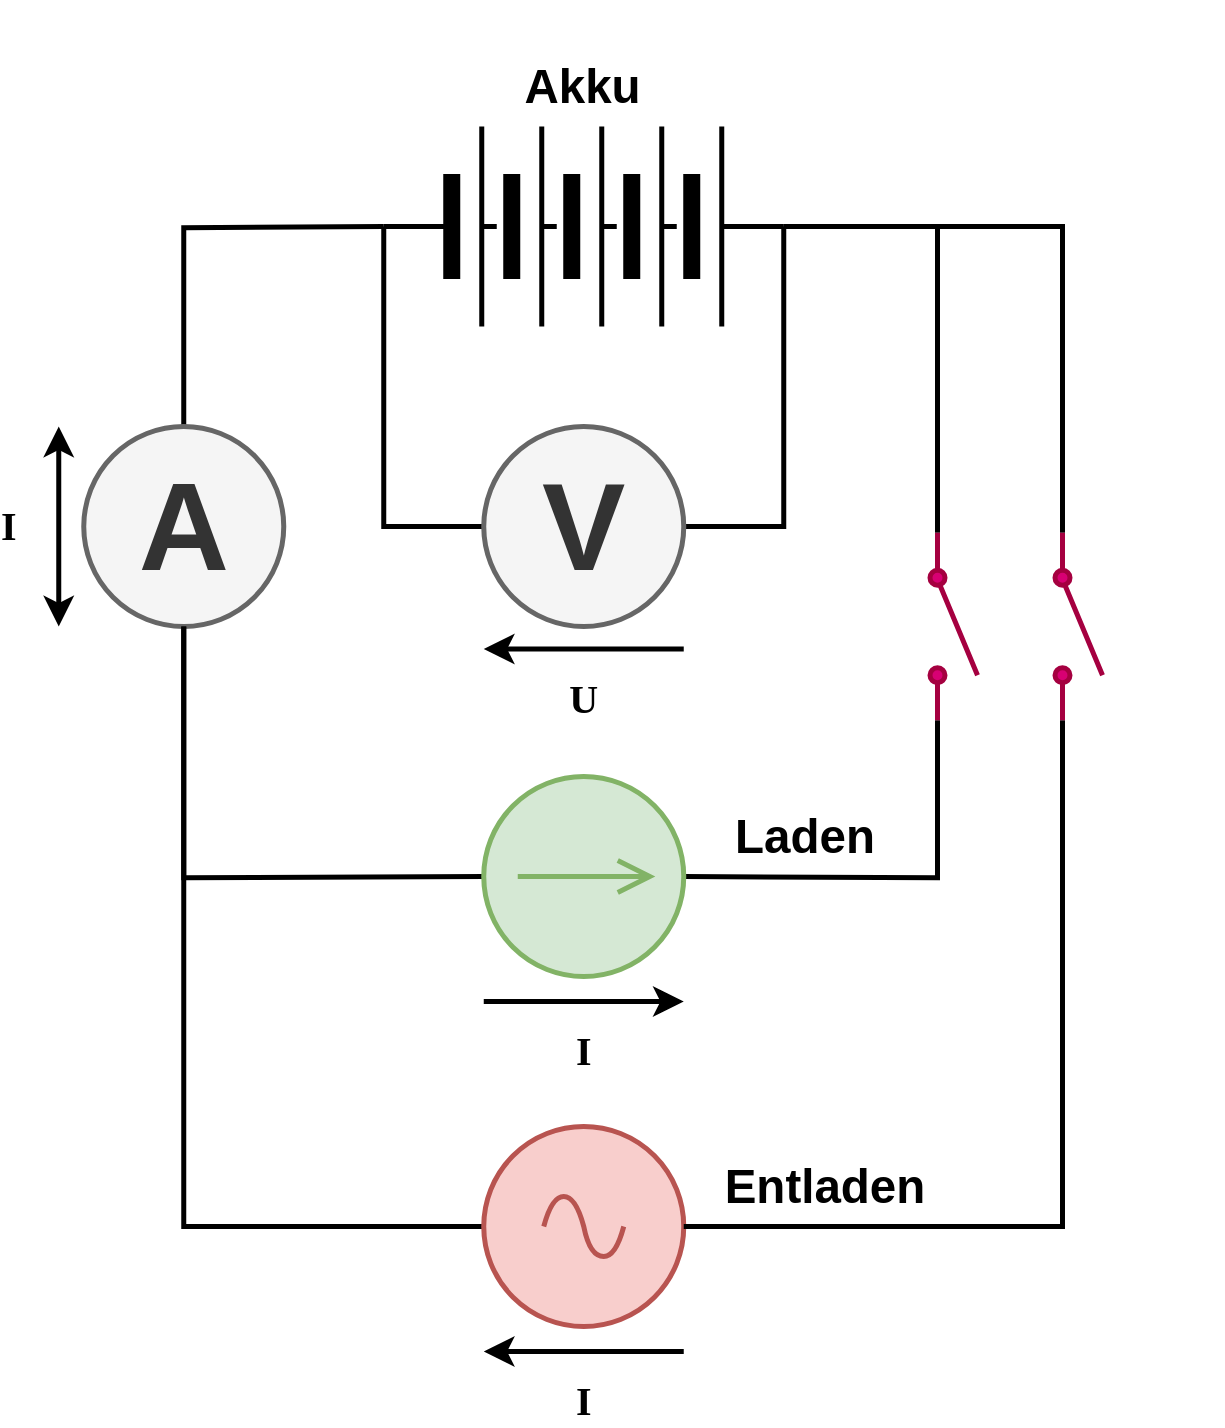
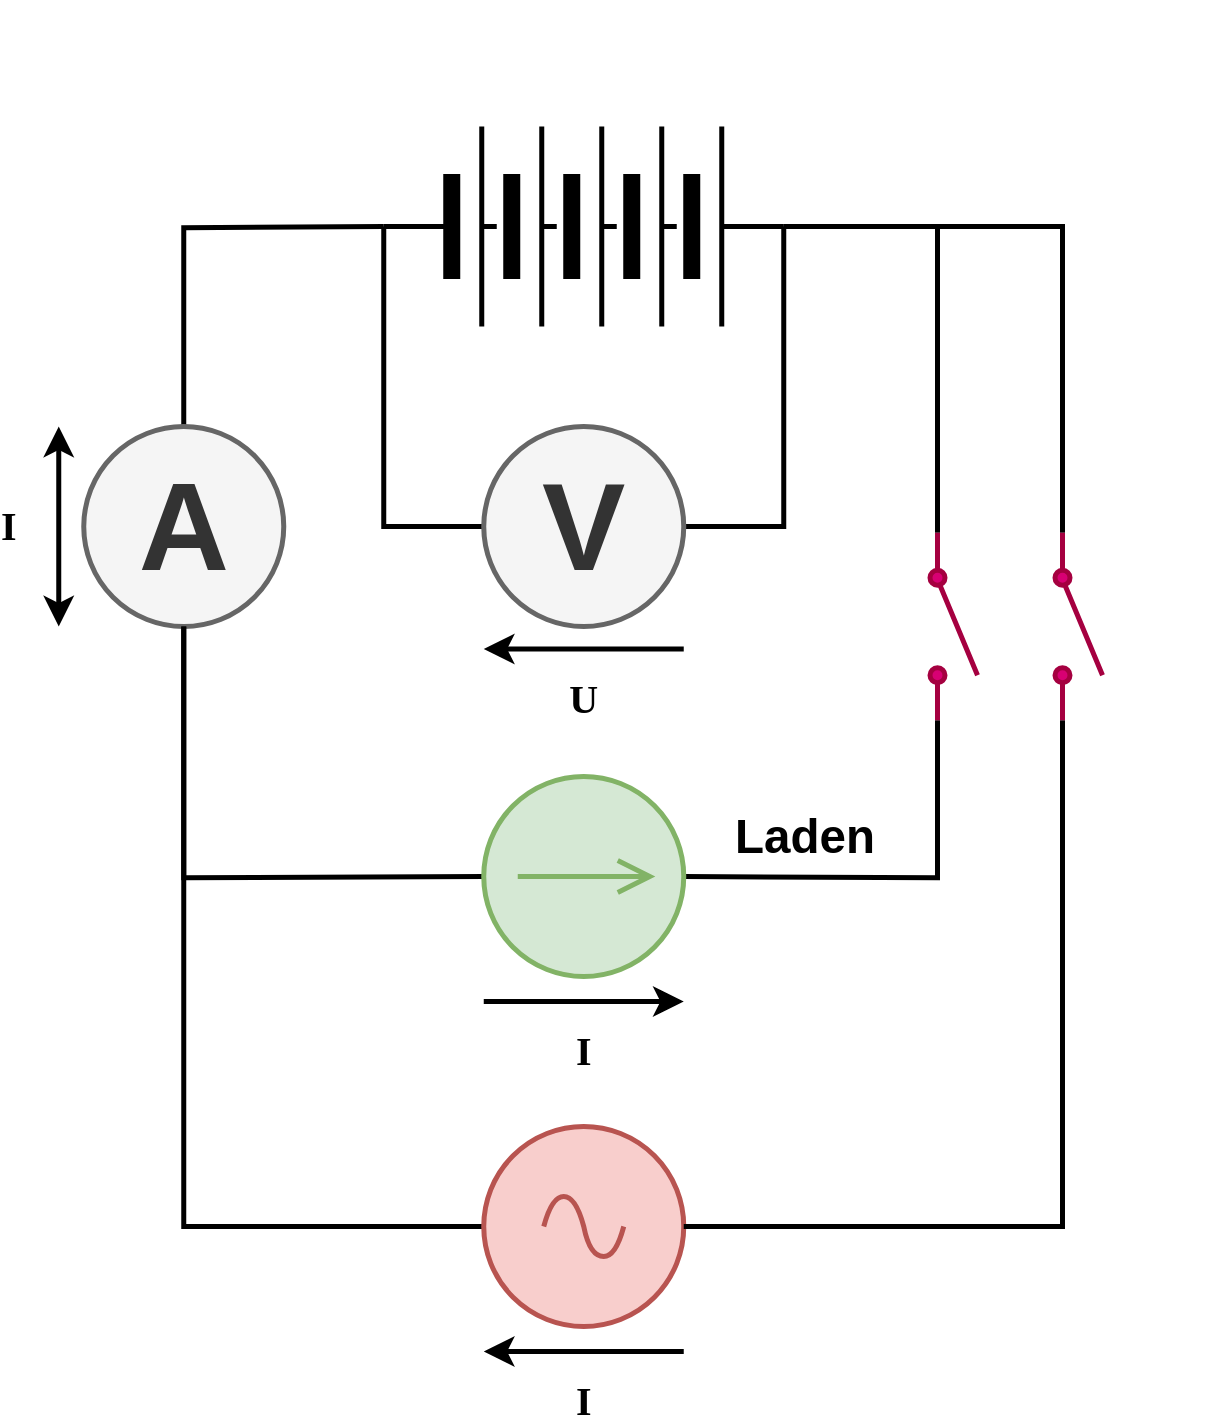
node "Akku": removed
node "Entladen": removed
